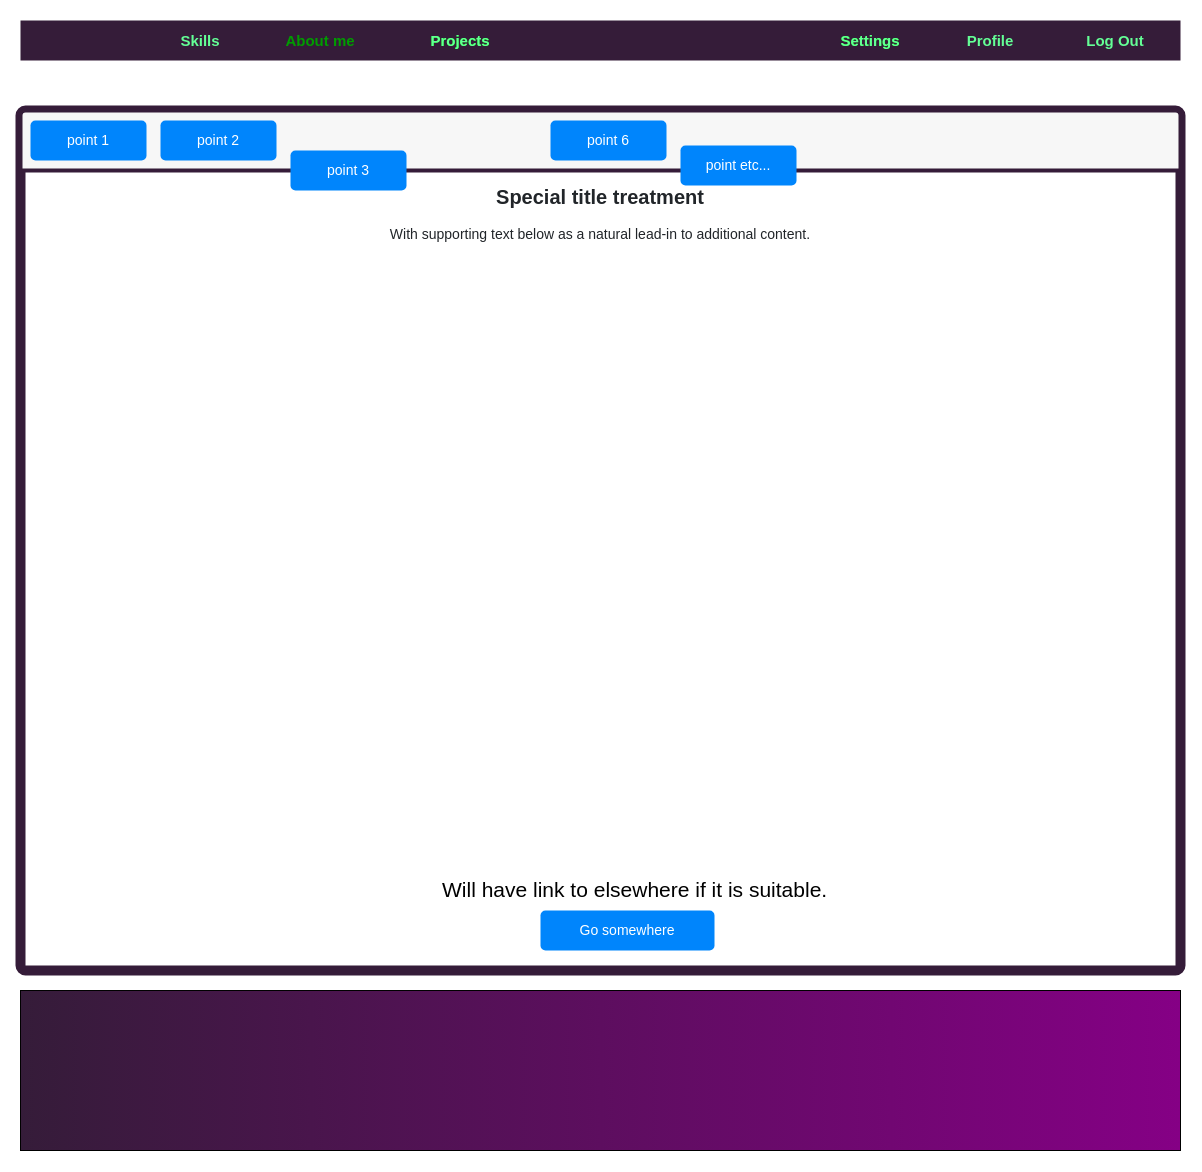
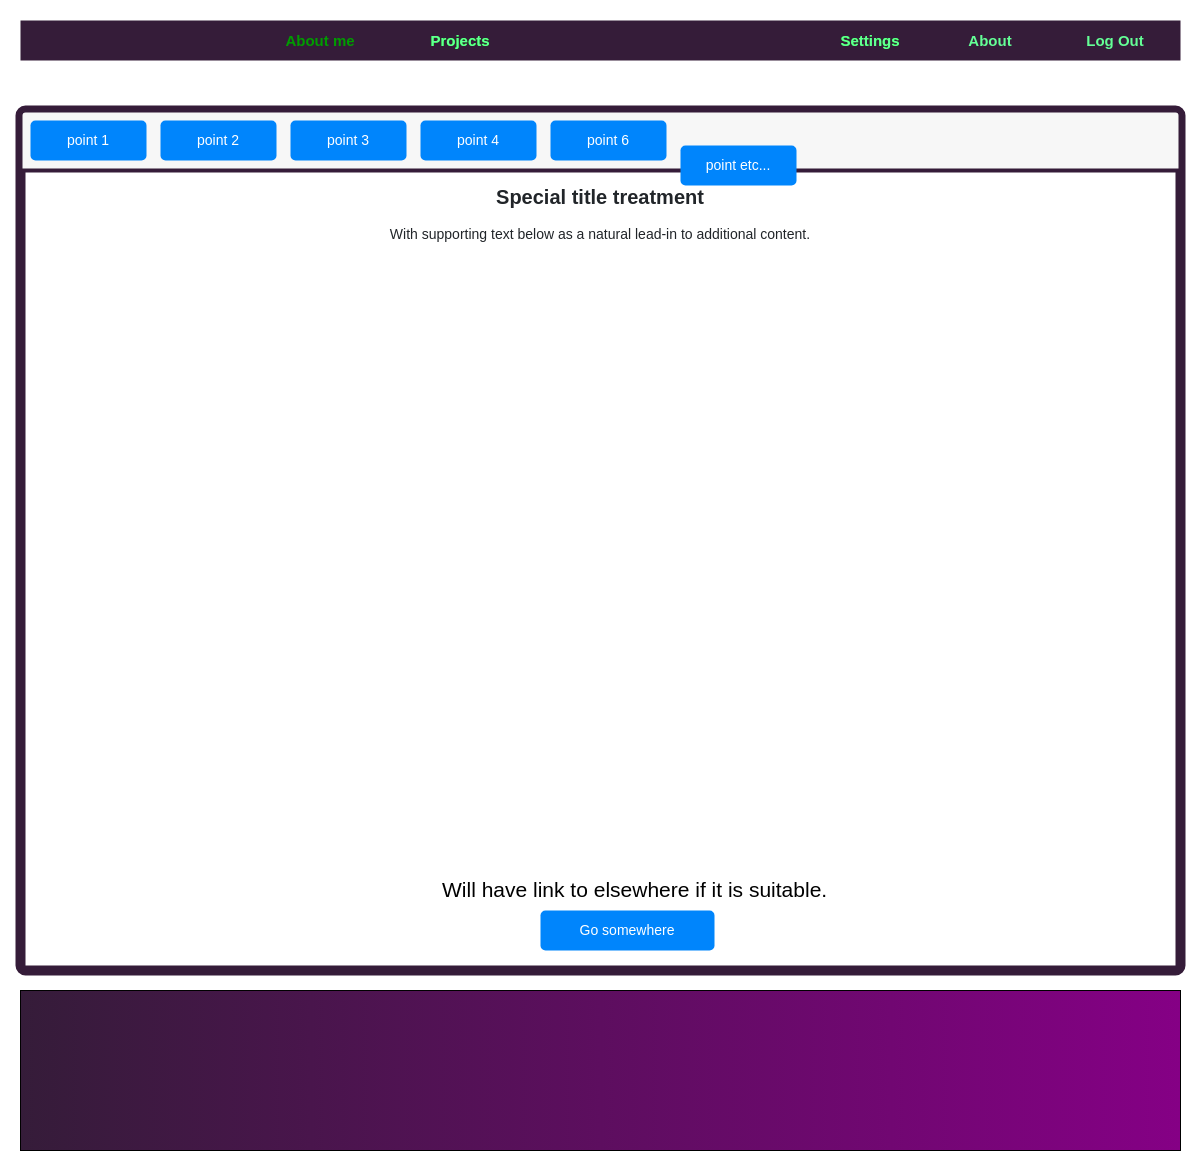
node "Skills": removed
node "Profile": label "Profile" -> "About"
node "point 4": added
node "point 3": moved (349, 171) -> (349, 141)
